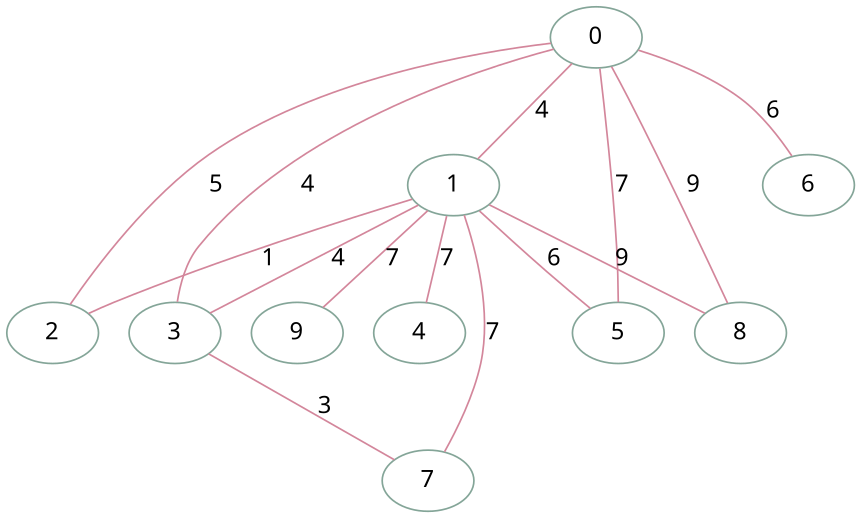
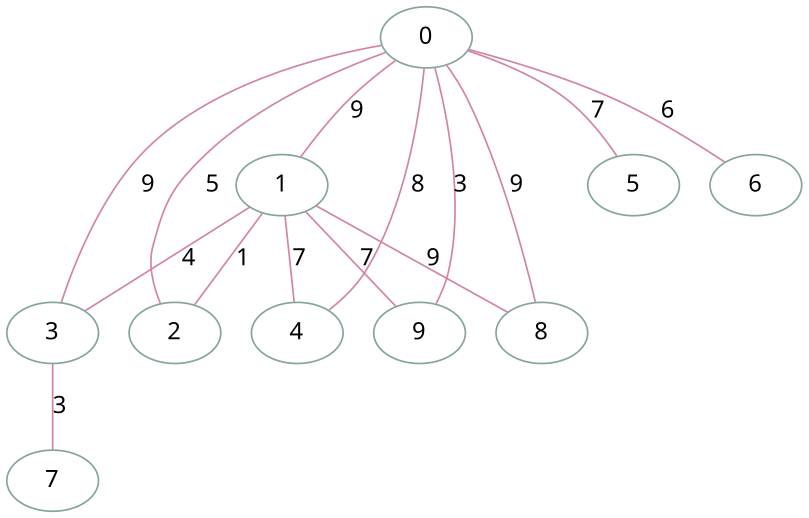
edge "0" -- "1": label "4" -> "9"
edge "0" -- "3": label "4" -> "9"
edge "0" -- "9": added, label "3"
edge "0" -- "4": added, label "8"
edge "1" -- "5": removed, label "6"
edge "1" -- "7": removed, label "7"
